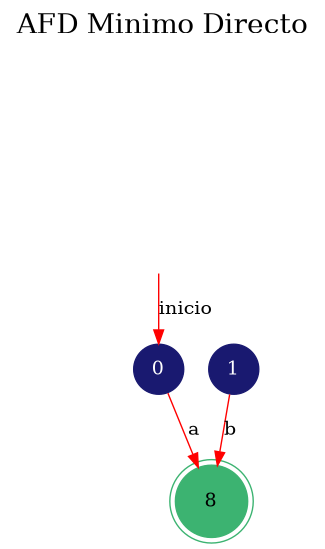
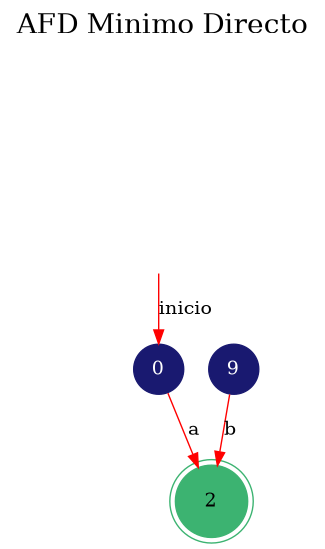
node "1": label "1" -> "9"
node "8": label "8" -> "2"
